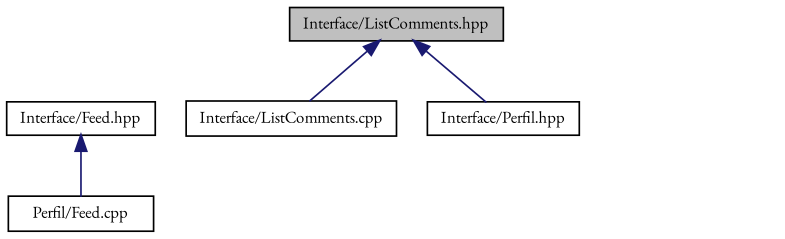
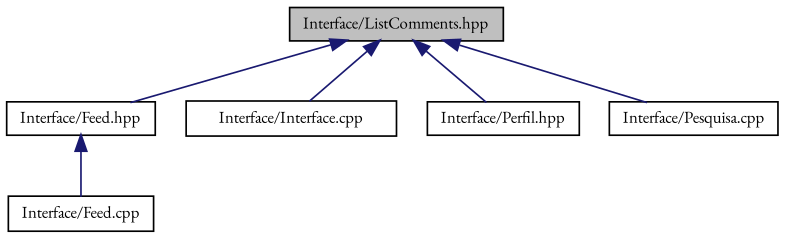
edge "Interface/Feed.hpp" -> "Interface/ListComments.hpp": added
node "Interface/ListComments.cpp": label "Interface/ListComments.cpp" -> "Interface/Interface.cpp"
node "Interface/Pesquisa.cpp": added
node "Perfil/Feed.cpp": label "Perfil/Feed.cpp" -> "Interface/Feed.cpp"
